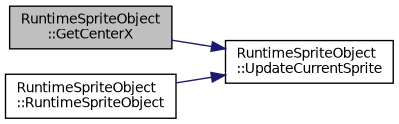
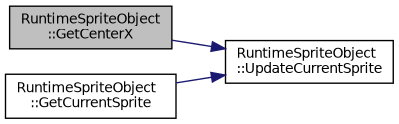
node "RuntimeSpriteObject ::RuntimeSpriteObject": label "RuntimeSpriteObject ::RuntimeSpriteObject" -> "RuntimeSpriteObject ::GetCurrentSprite"
